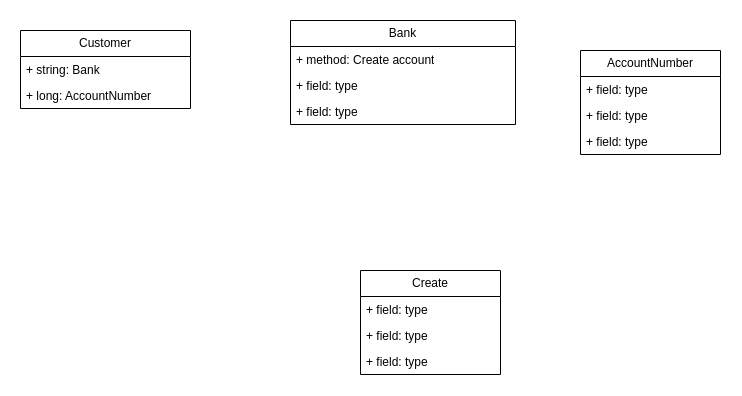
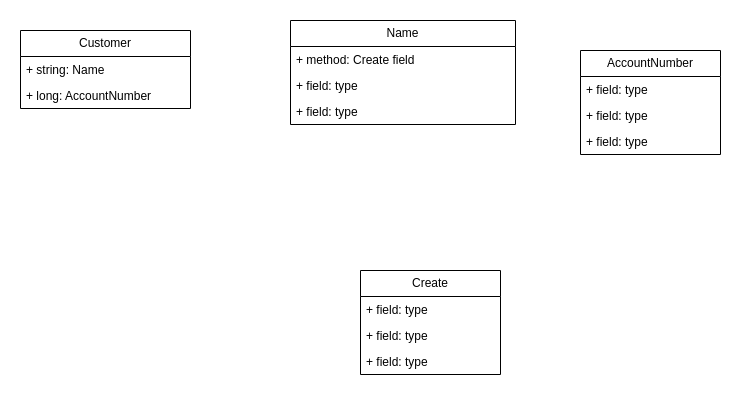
node "Bank": label "Bank" -> "Name"
node "+ method: Create account": label "+ method: Create account" -> "+ method: Create field"
node "+ string: Bank": label "+ string: Bank" -> "+ string: Name"
